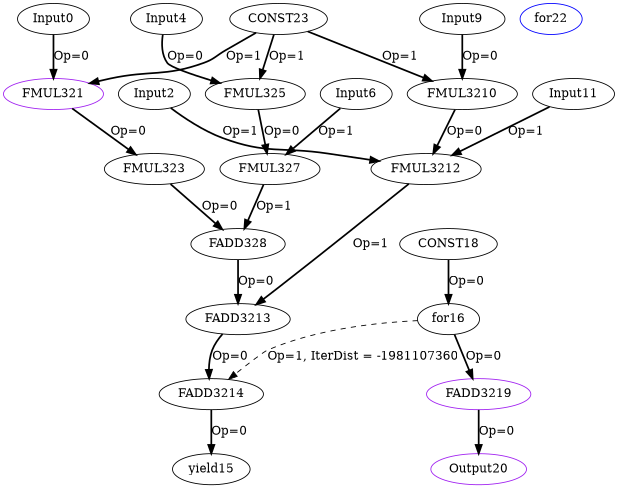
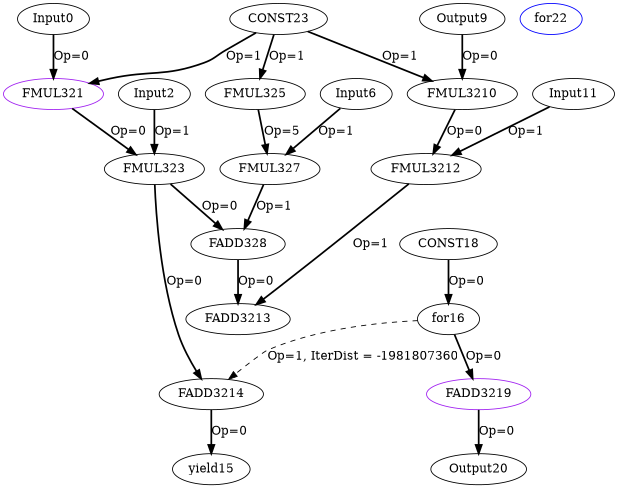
node "Input4": removed
node "Input9": label "Input9" -> "Output9"
edge "FMUL325" -> "FMUL327": label "Op=0" -> "Op=5"
edge "Input2" -> "FMUL3212": now "Input2" -> "FMUL323"
edge "FADD3213" -> "FADD3214": now "FMUL323" -> "FADD3214"
edge "for16" -> "FADD3214": label "Op=1, IterDist = -1981107360" -> "Op=1, IterDist = -1981807360"
node "Output20": color purple -> black
